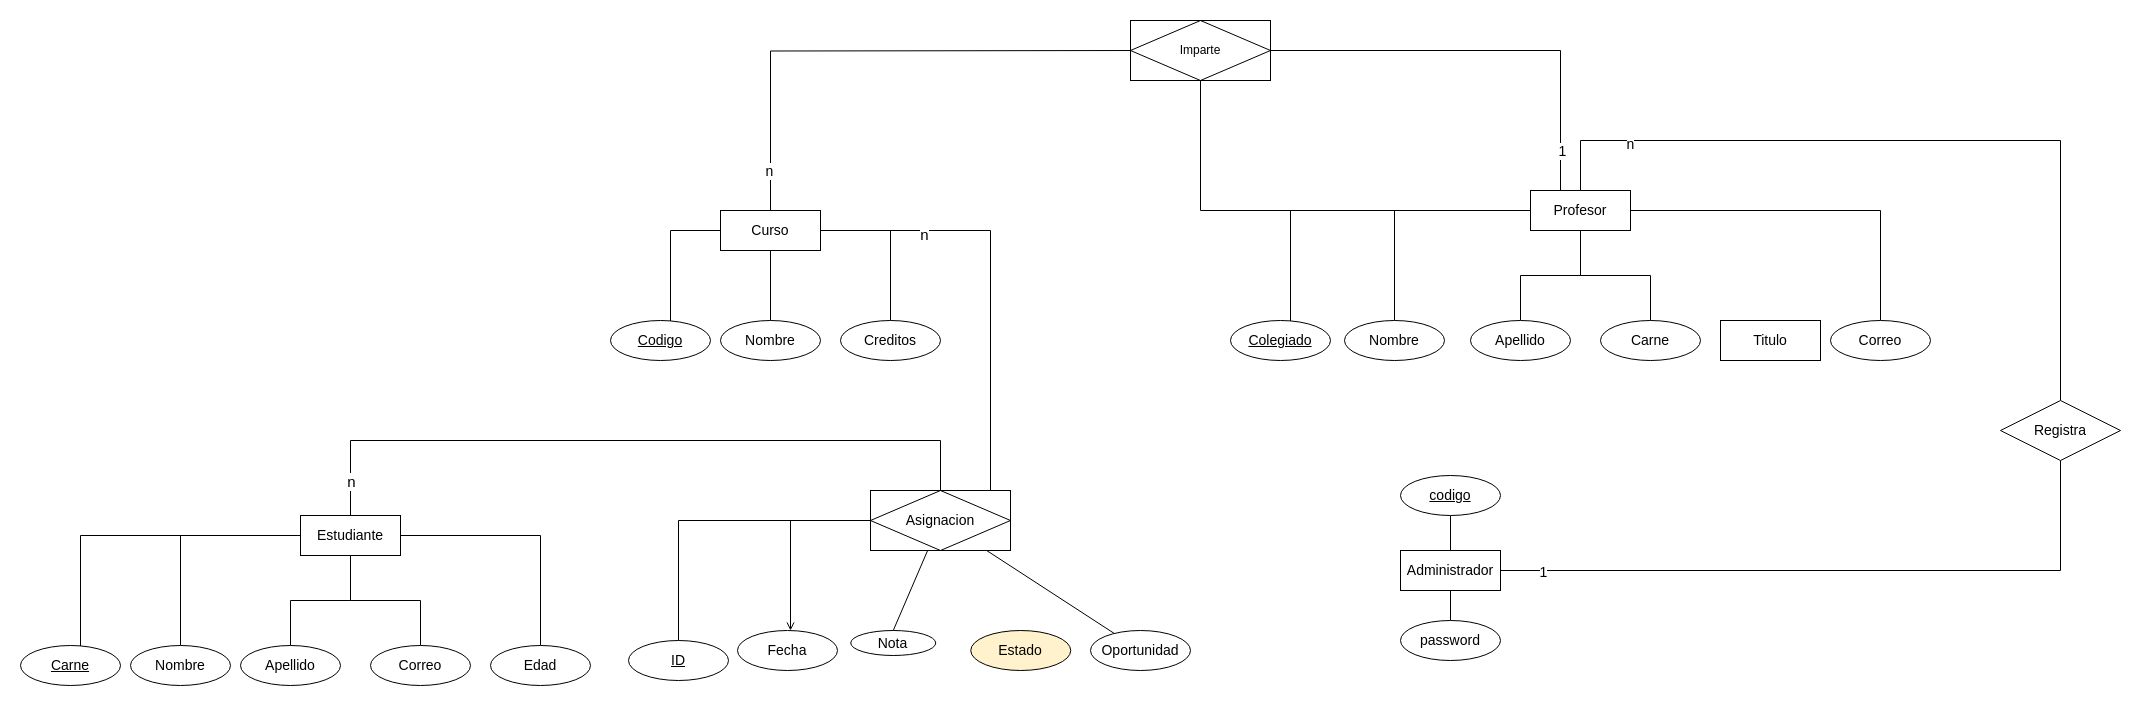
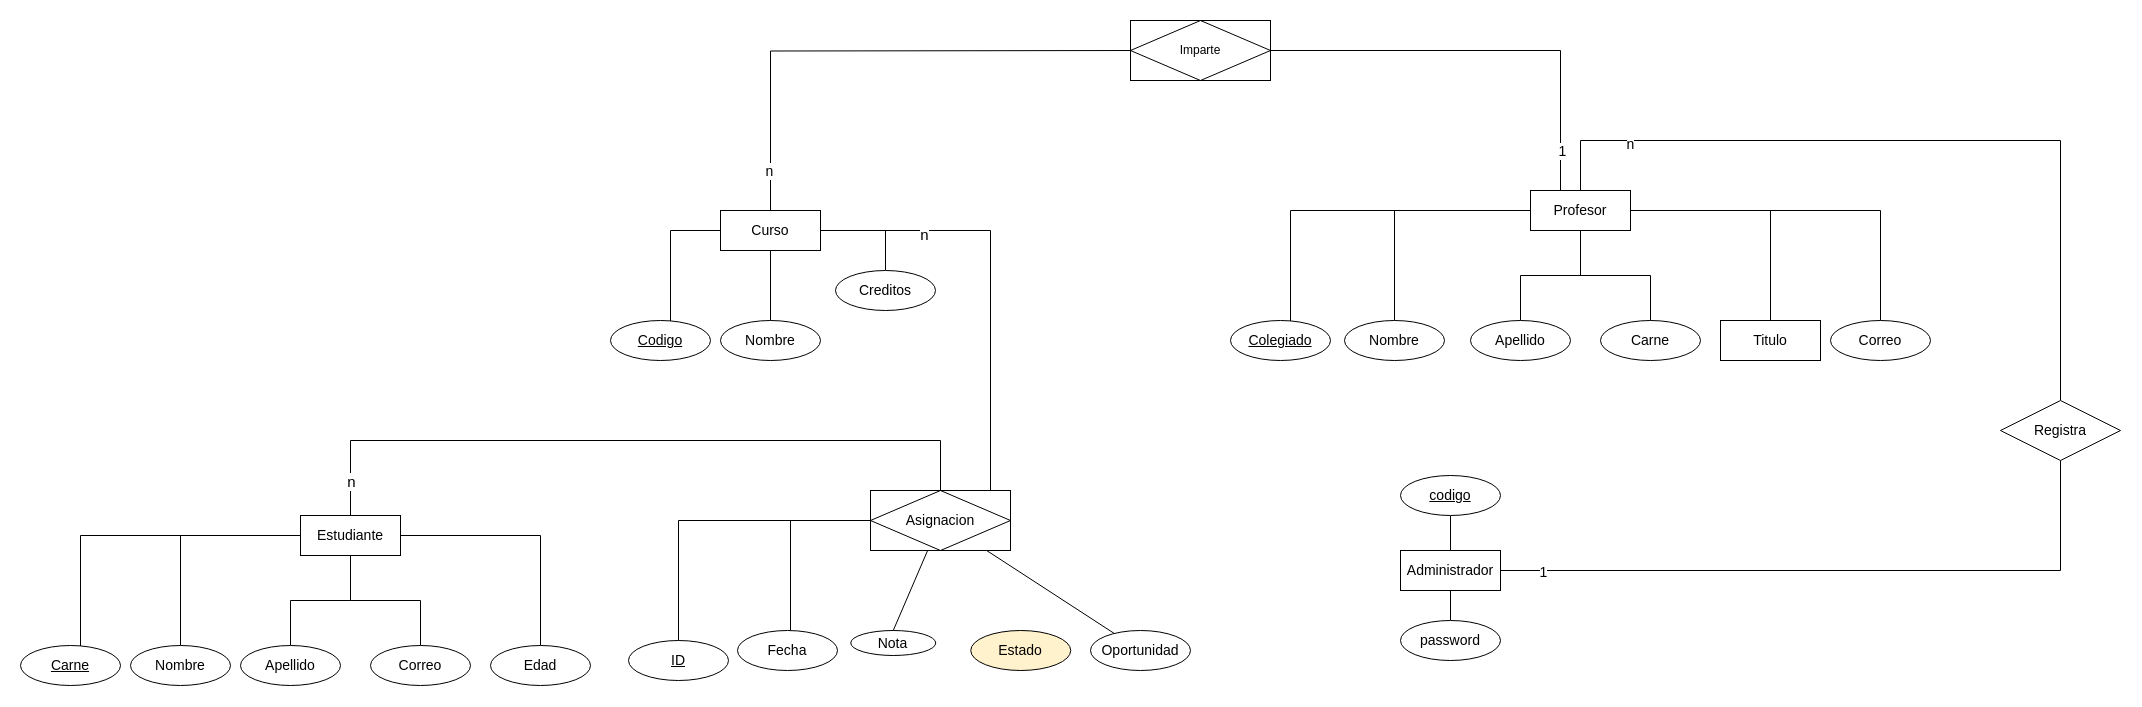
edge "Imparte" -- "Profesor": now "Titulo" -- "Profesor"
node "Creditos": moved (891, 341) -> (886, 291)
edge "Asignacion" -> "Fecha": arrowhead open -> none
